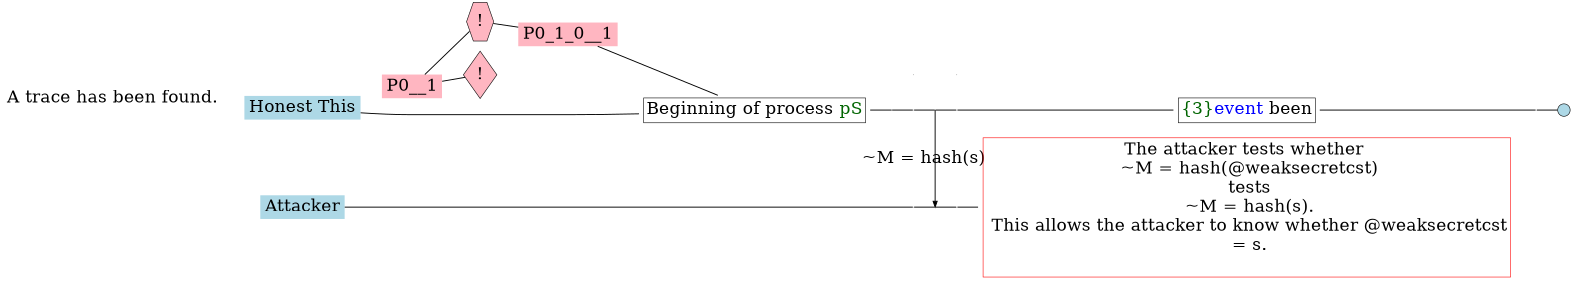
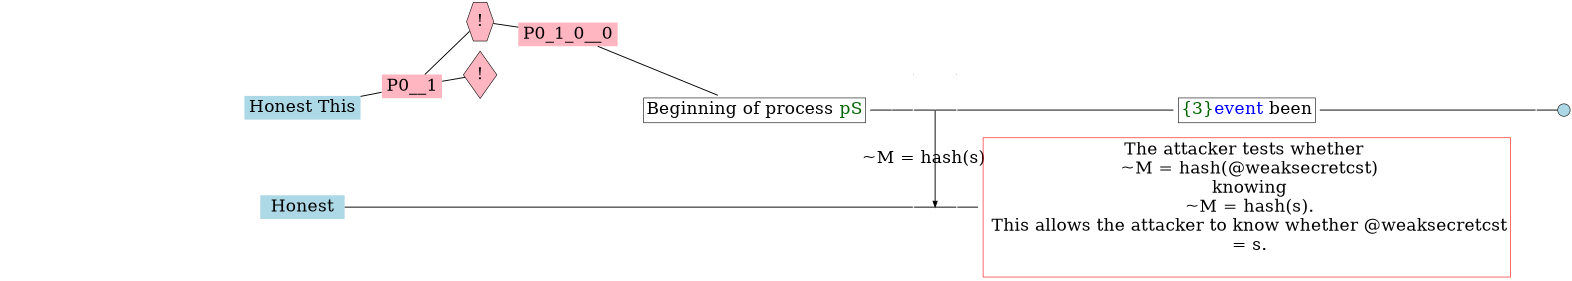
node "P0_1_0__1": label "P0_1_0__1" -> "P0_1_0__0"
node "A trace has been found.": removed
edge "Honest This" -- "Beginning of process": now "Honest This" -- "P0__1"
node "The attacker tests whether": text "tests" -> "knowing"
node "Attacker": label "Attacker" -> "Honest"
